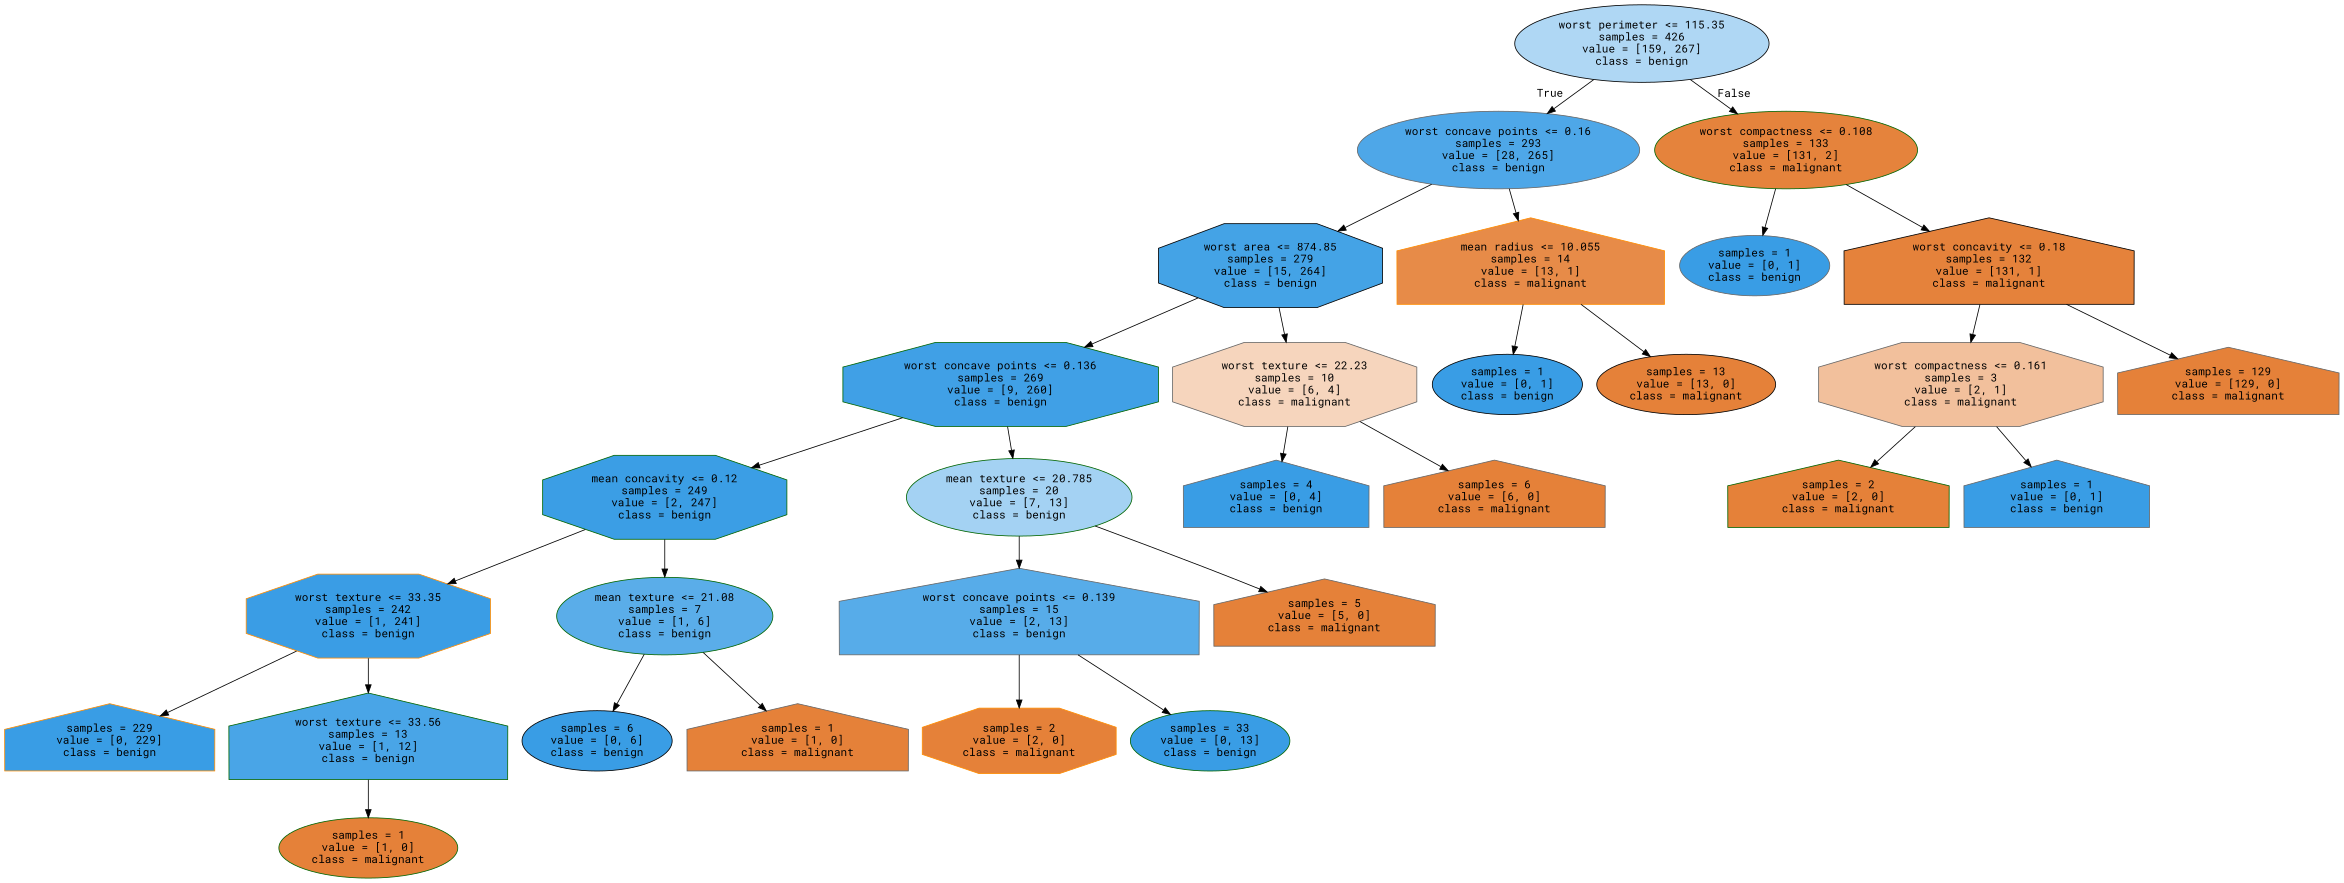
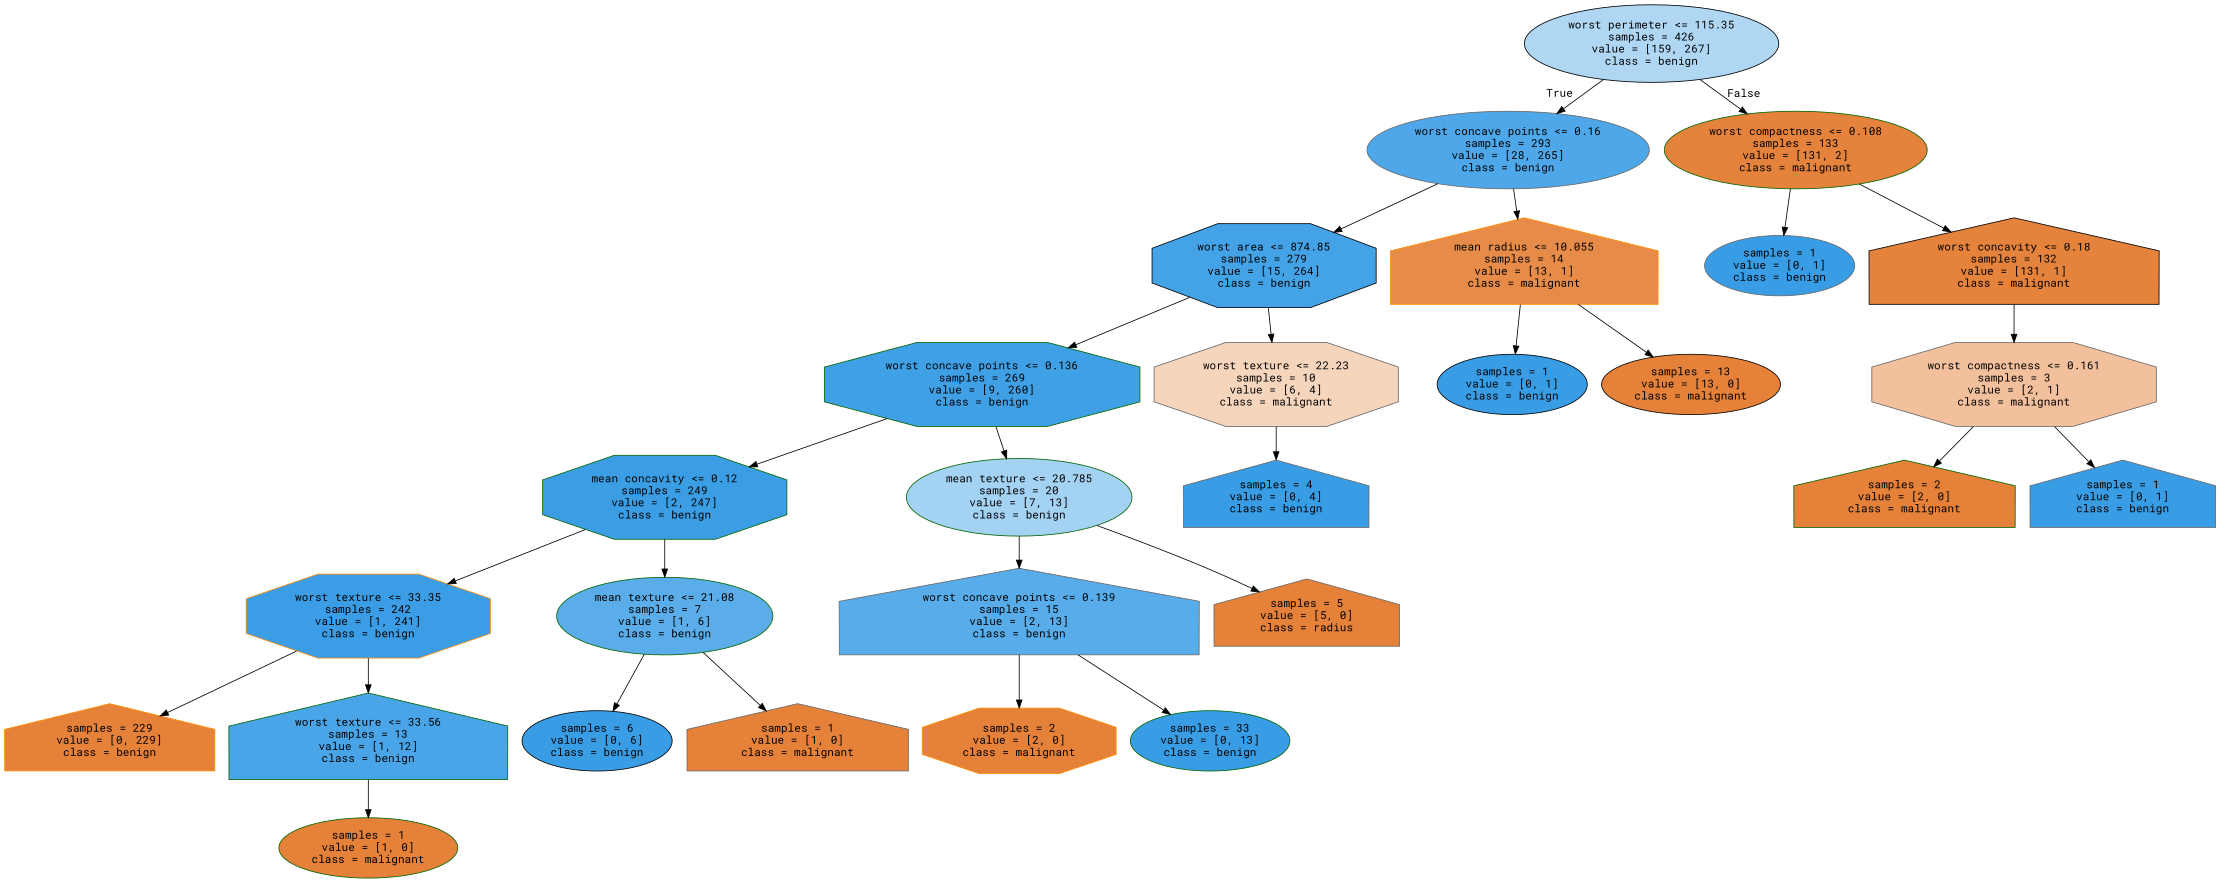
node "samples = 129 value = [129, 0] class = malignant": removed
node "samples = 6 value = [6, 0] class = malignant": removed
node "samples = 5 value = [5, 0] class = malignant": label "samples = 5 value = [5, 0] class = malignant" -> "samples = 5 value = [5, 0] class = radius"
node "samples = 229 value = [0, 229] class = benign": fillcolor #399de5 -> #e58139
